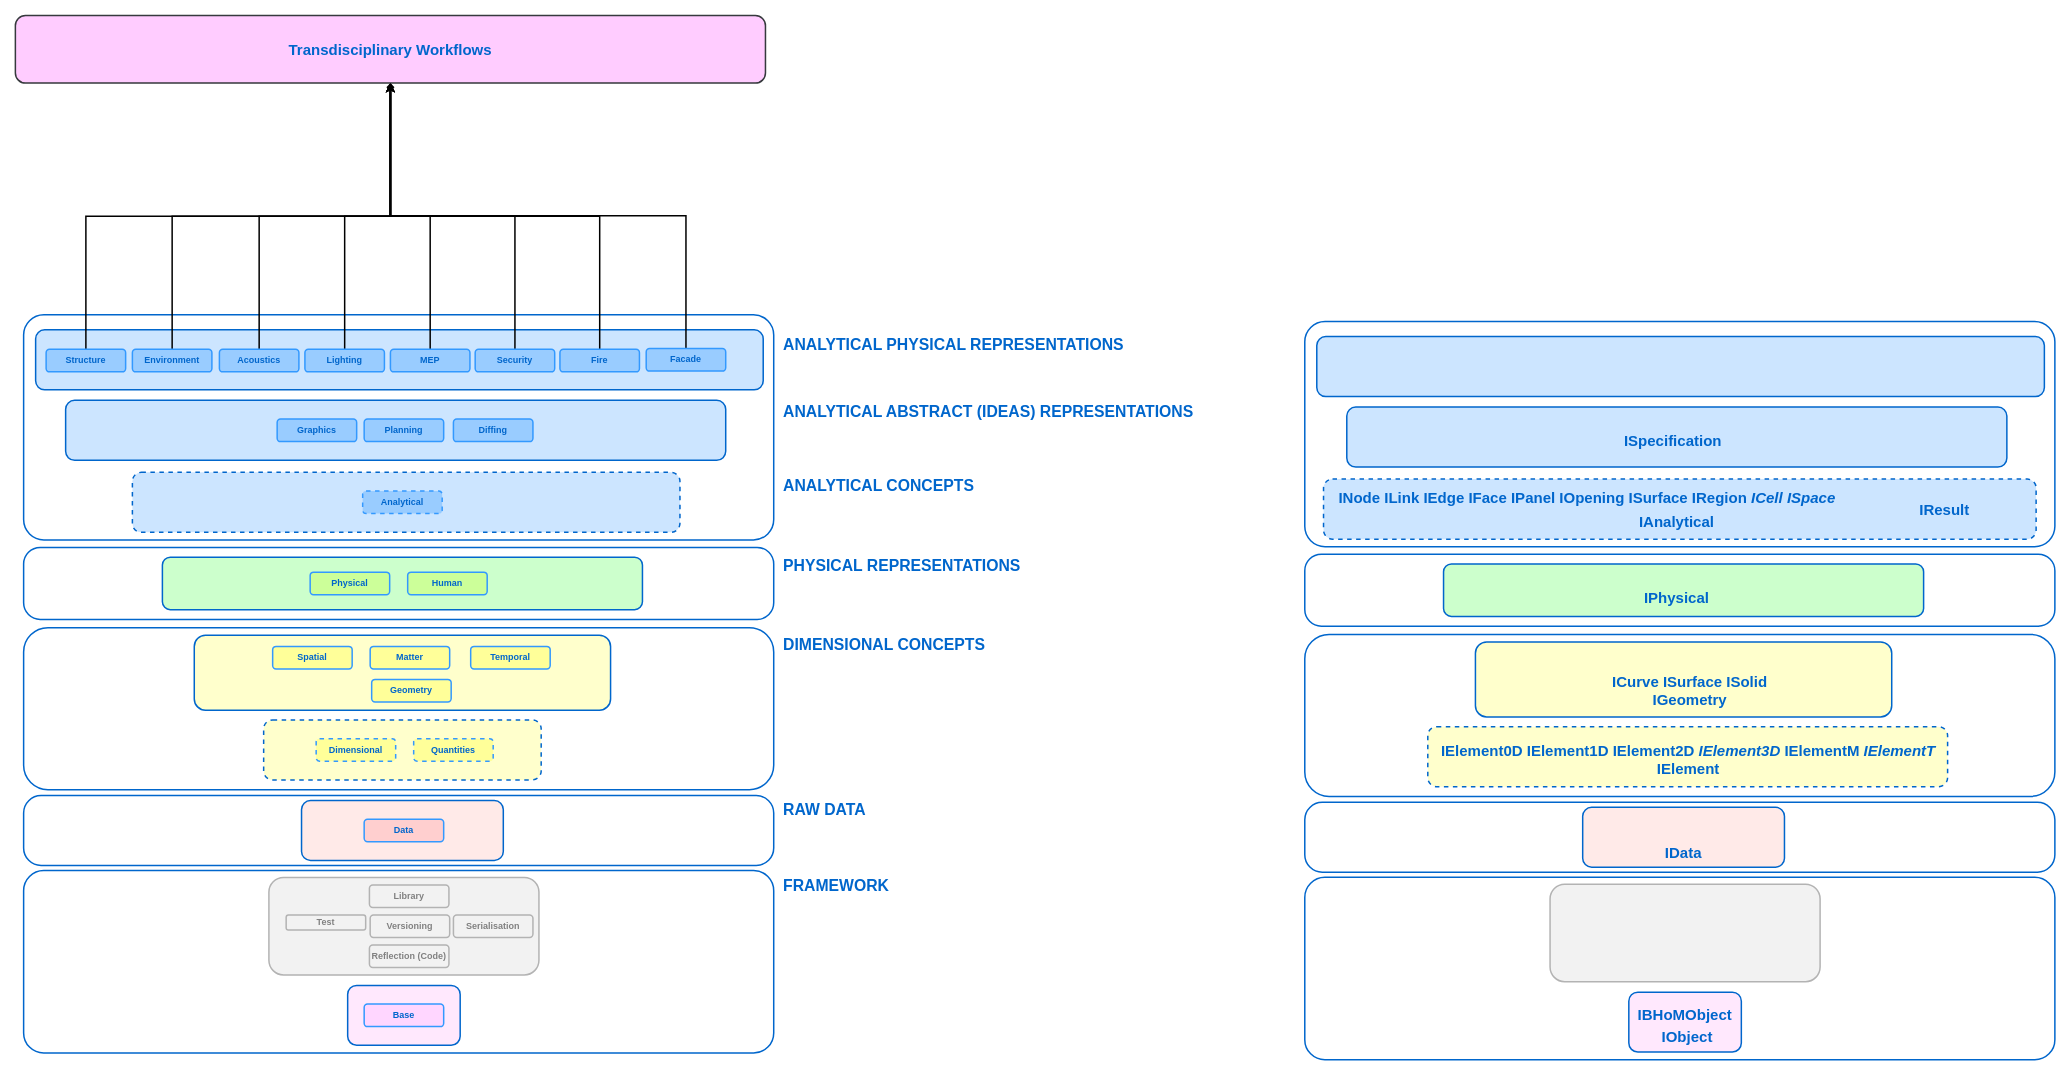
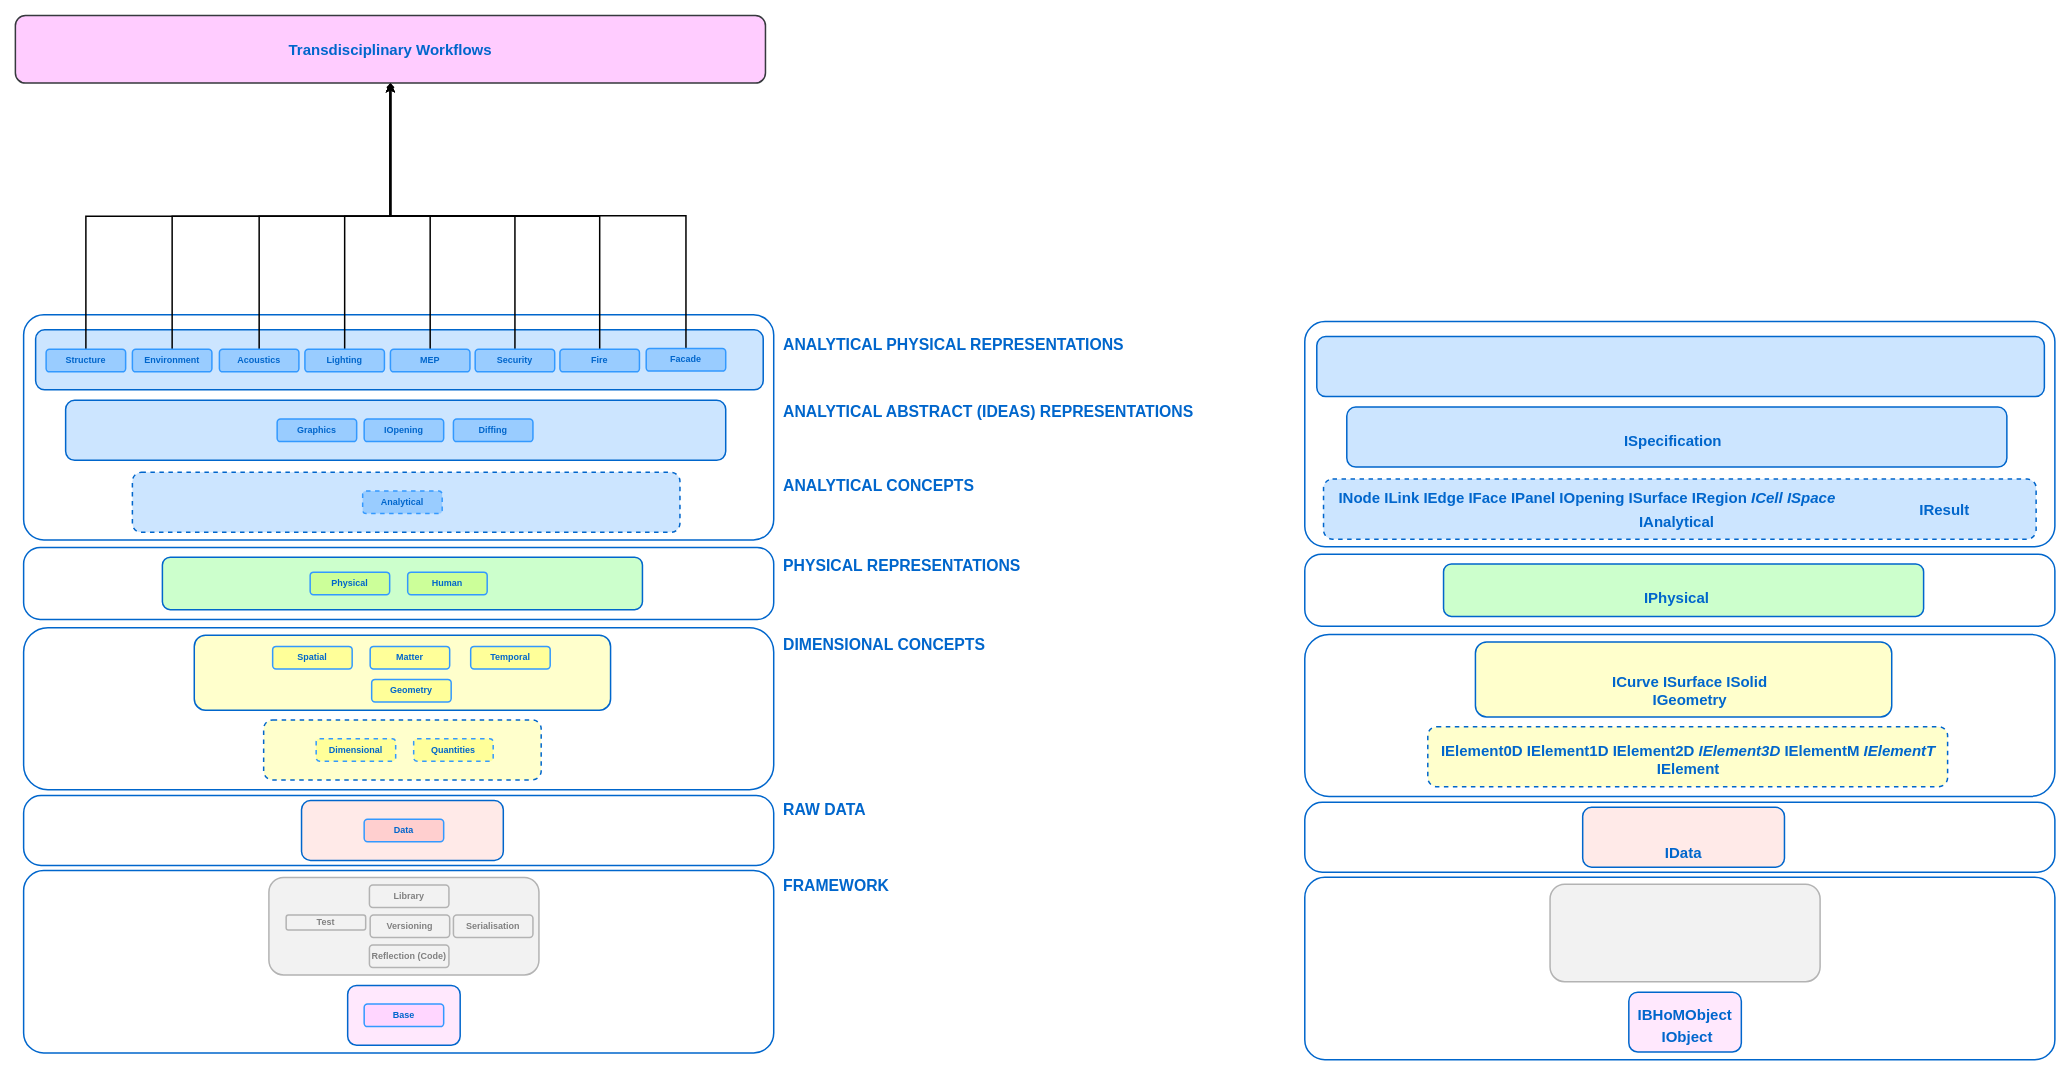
node "Planning": label "Planning" -> "IOpening"
